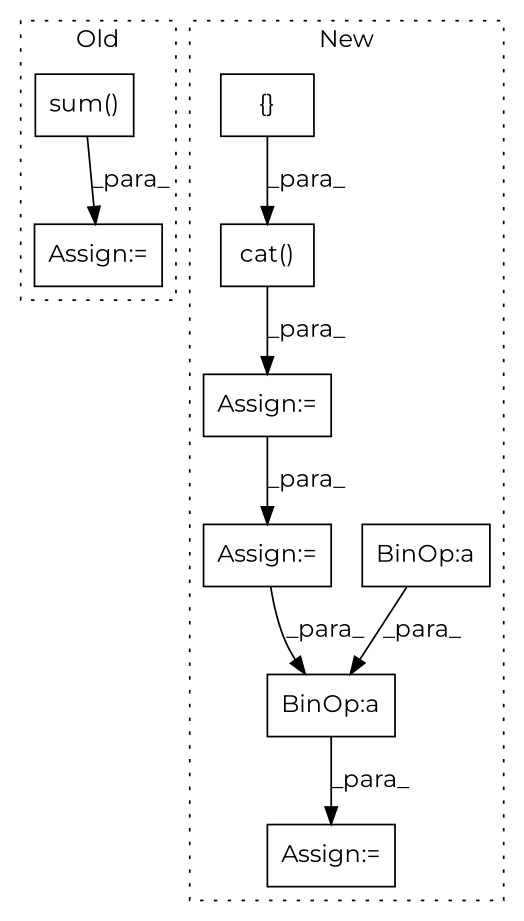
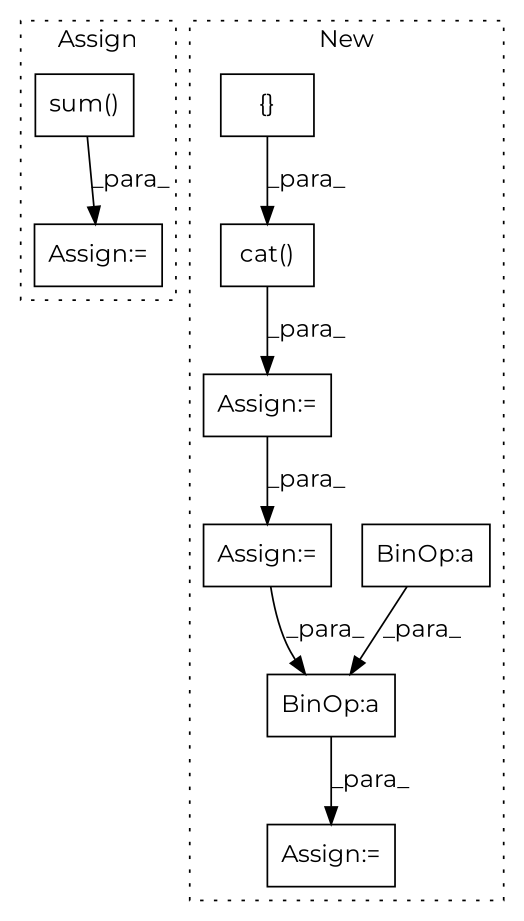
cluster "Old": label "Old" -> "Assign"
